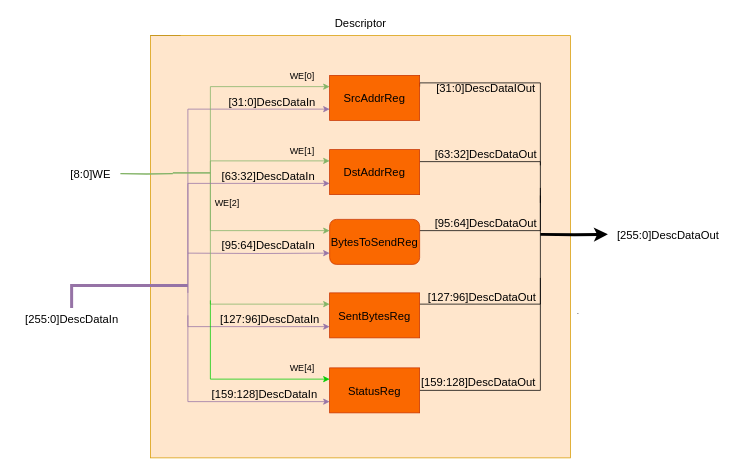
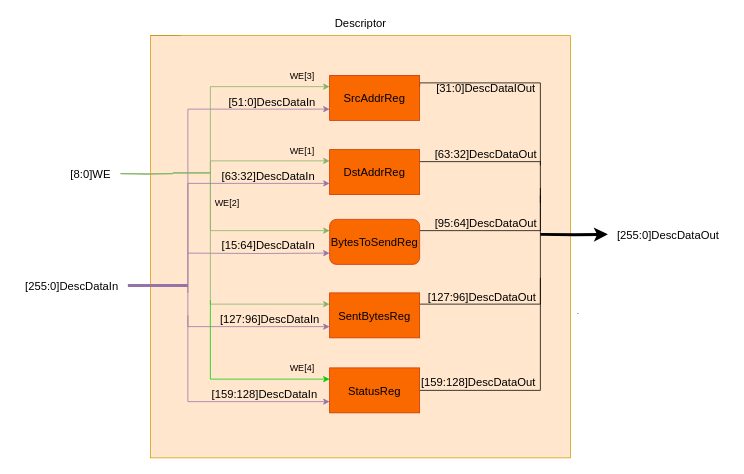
node "WE[0]": label "WE[0]" -> "WE[3]"
node "[31:0]DescDataIn": label "[31:0]DescDataIn" -> "[51:0]DescDataIn"
node "[95:64]DescDataIn": label "[95:64]DescDataIn" -> "[15:64]DescDataIn"
node "[255:0]DescDataIn": moved (72, 319) -> (72, 285)
